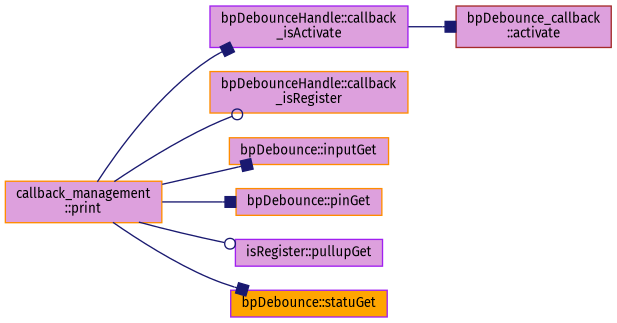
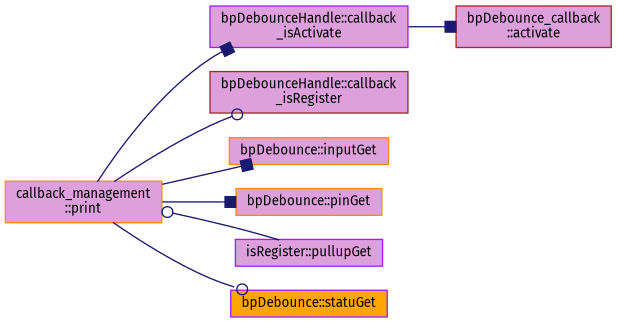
node "bpDebounceHandle::callback _isRegister": color darkorange -> brown
edge "callback_management ::print" -> "isRegister::pullupGet": reversed
edge "callback_management ::print" -> "bpDebounce::statuGet": arrowhead box -> odot
